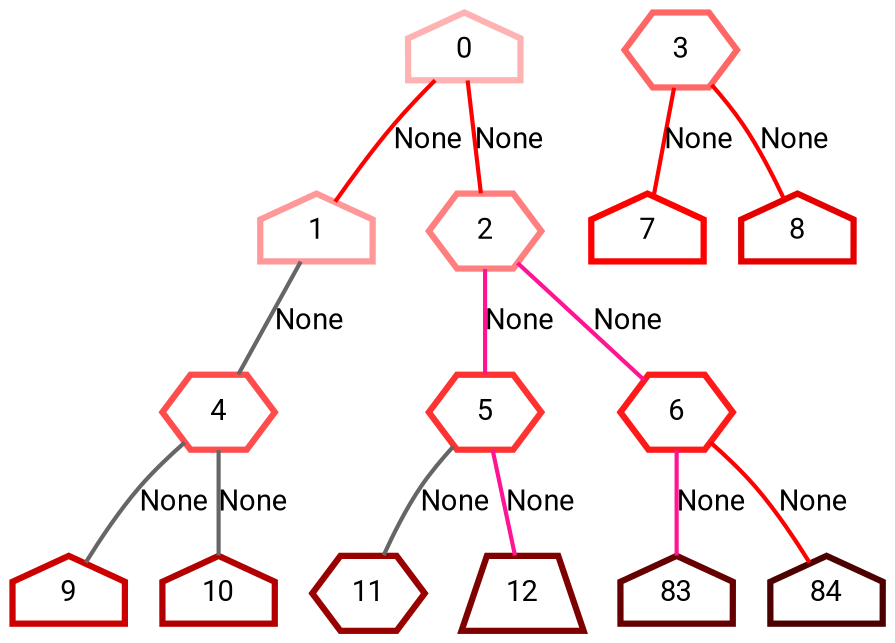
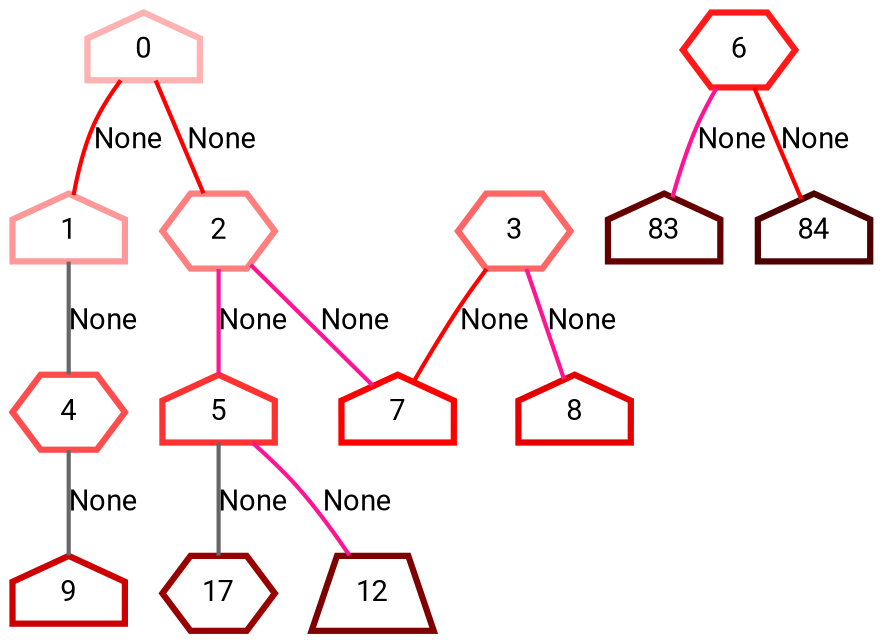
edge "3" -- "8": color red -> deeppink
edge "2" -- "6": now "2" -- "7"
node "5": shape hexagon -> house
node "10": removed
node "11": label "11" -> "17"
